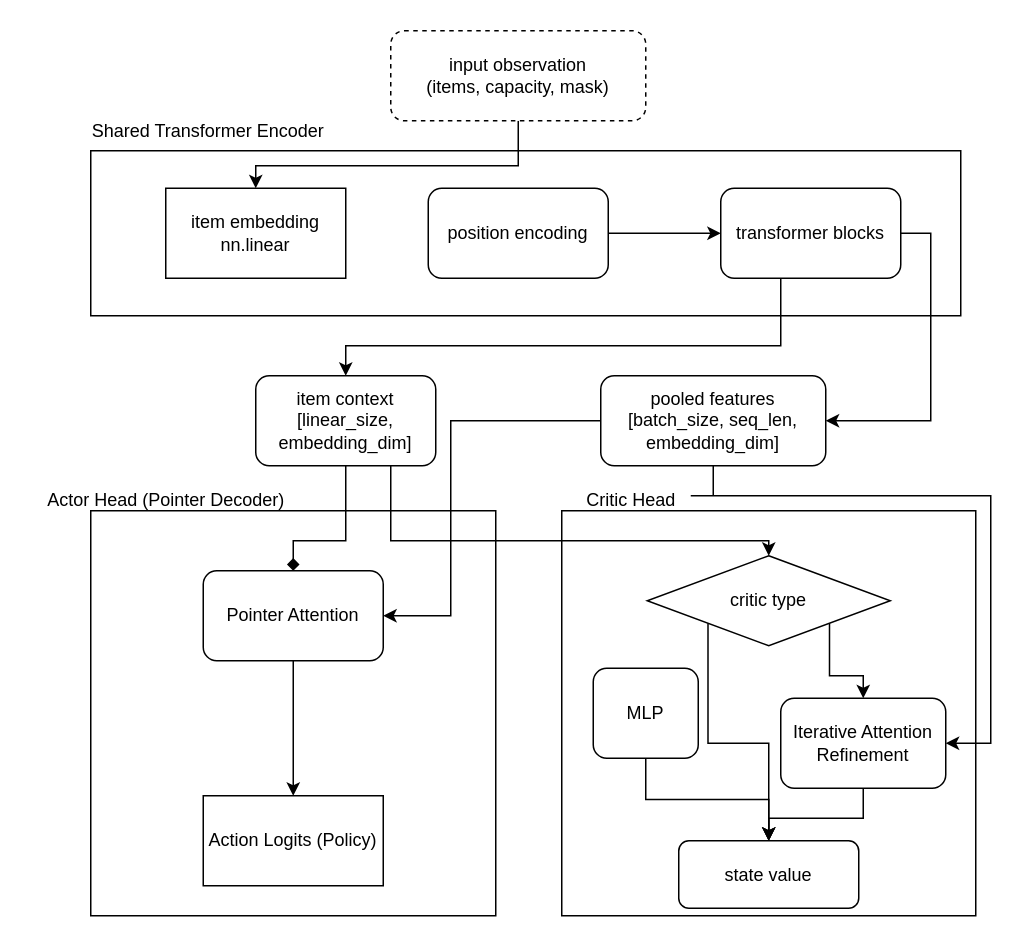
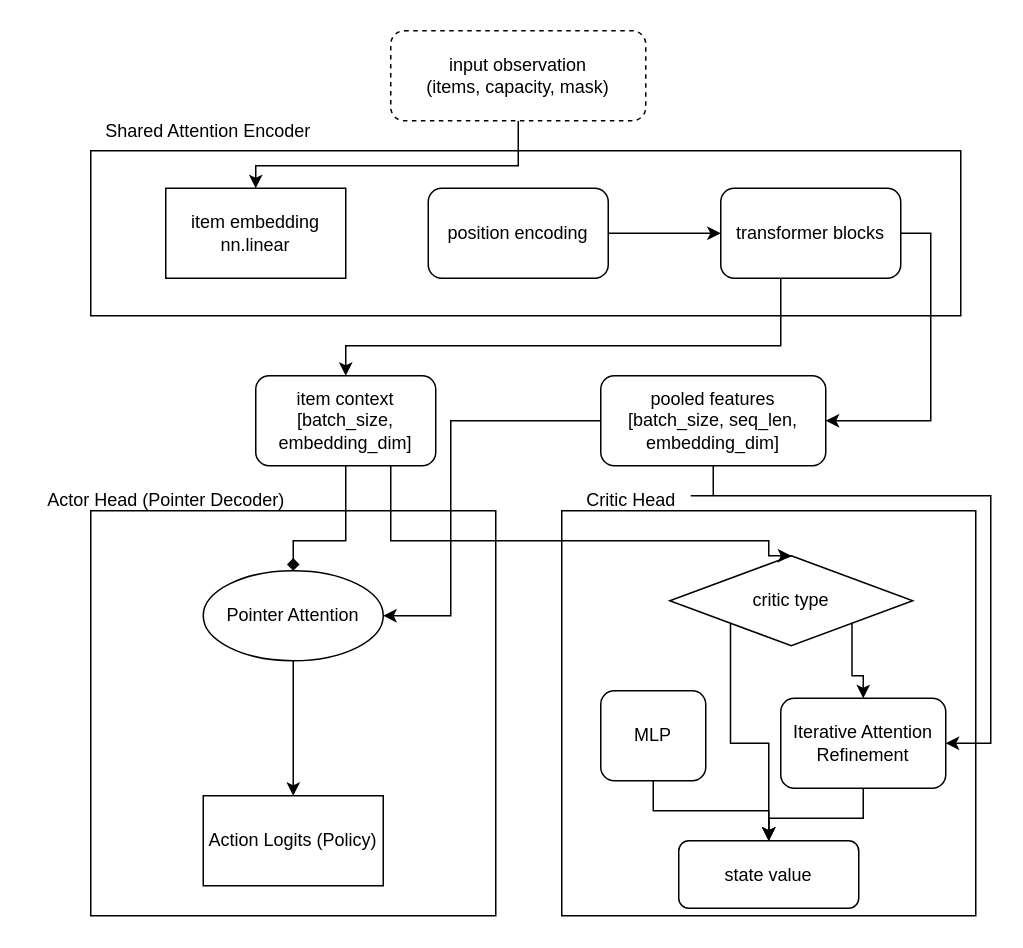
node "Shared Transformer Encoder": label "Shared Transformer Encoder" -> "Shared Attention Encoder"
node "item context [linear_size, embedding_dim]": label "item context [linear_size, embedding_dim]" -> "item context [batch_size, embedding_dim]"
node "critic type": moved (769, 601) -> (791, 601)
node "Pointer Attention": shape rounded rectangle -> ellipse
node "MLP": moved (646, 713) -> (653, 736)
